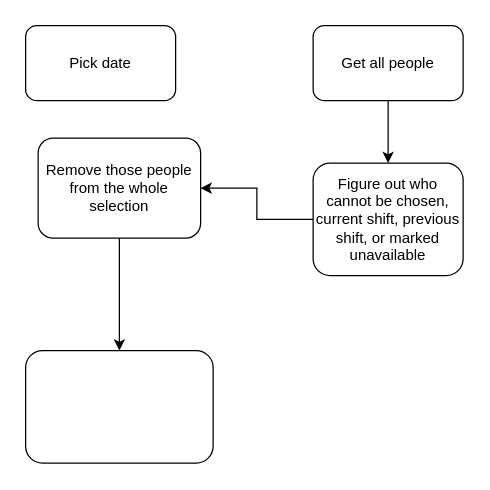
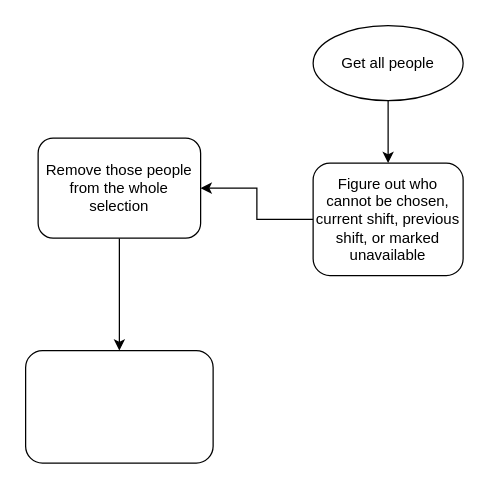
node "Pick date": removed
node "Get all people": shape rounded rectangle -> ellipse
